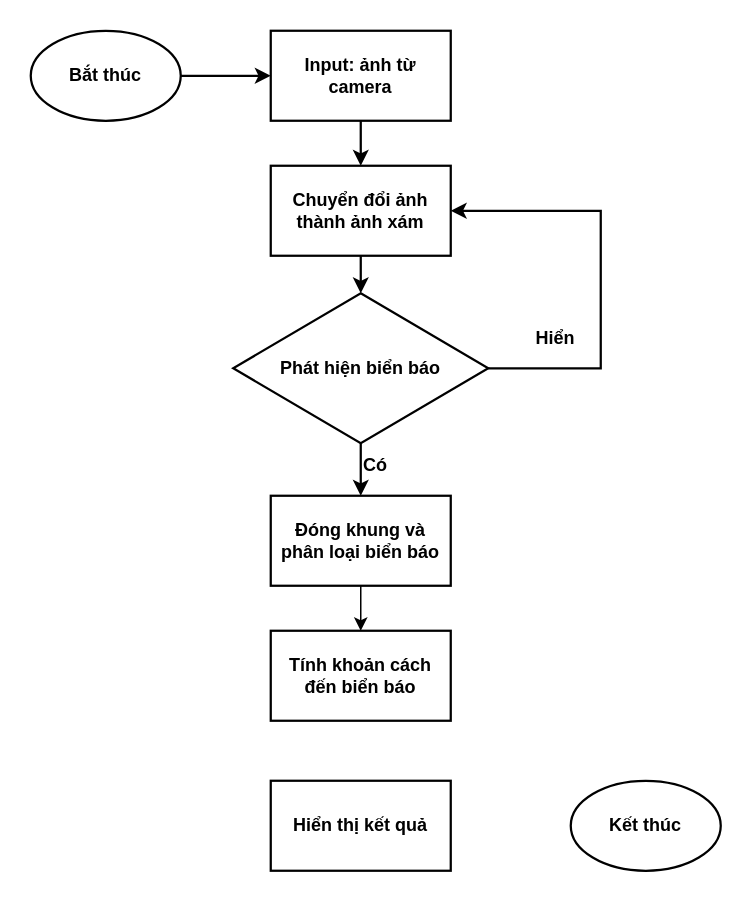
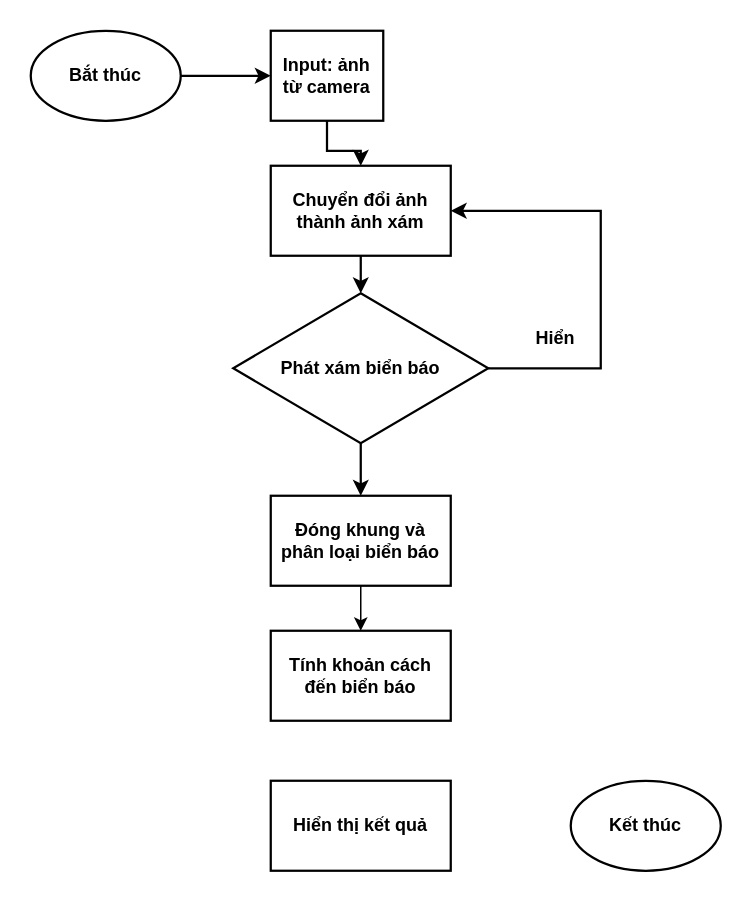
node "Input: ảnh từ camera": size 180x90 -> 113x90
node "Phát hiện biển báo": label "Phát hiện biển báo" -> "Phát xám biển báo"
node "Có": removed
